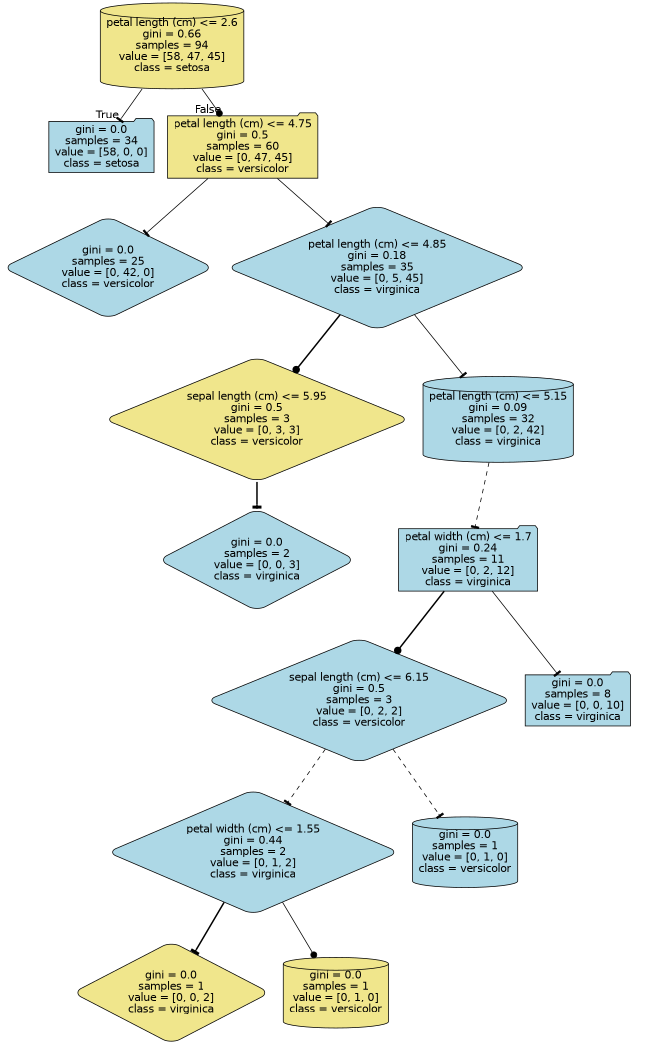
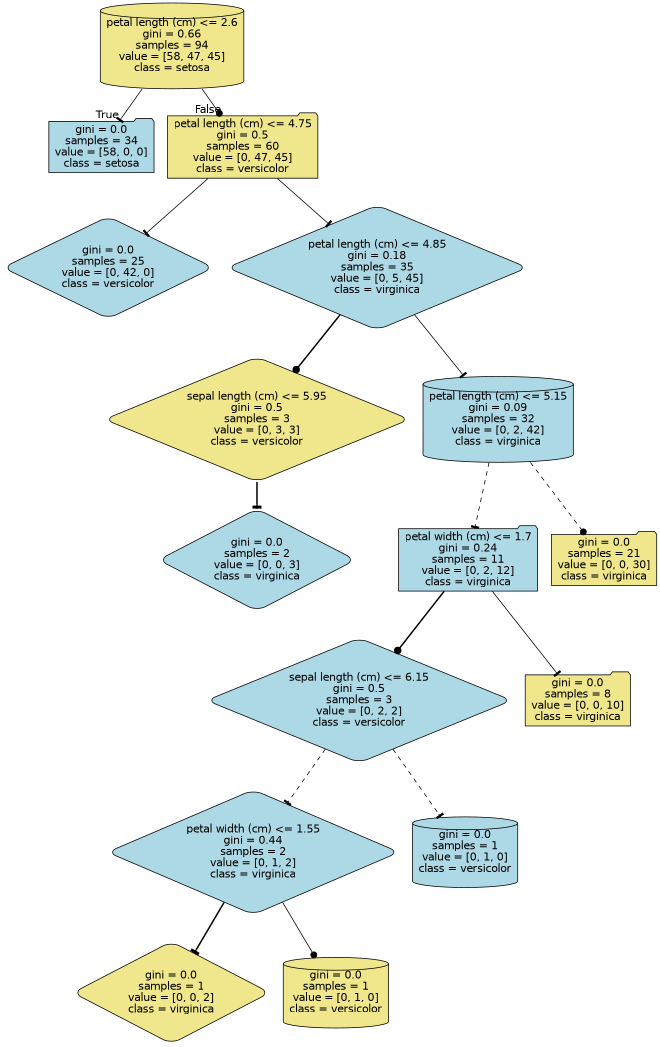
node "gini = 0.0 samples = 21 value = [0, 0, 30] class = virginica": added
node "gini = 0.0 samples = 8 value = [0, 0, 10] class = virginica": fillcolor lightblue -> khaki
